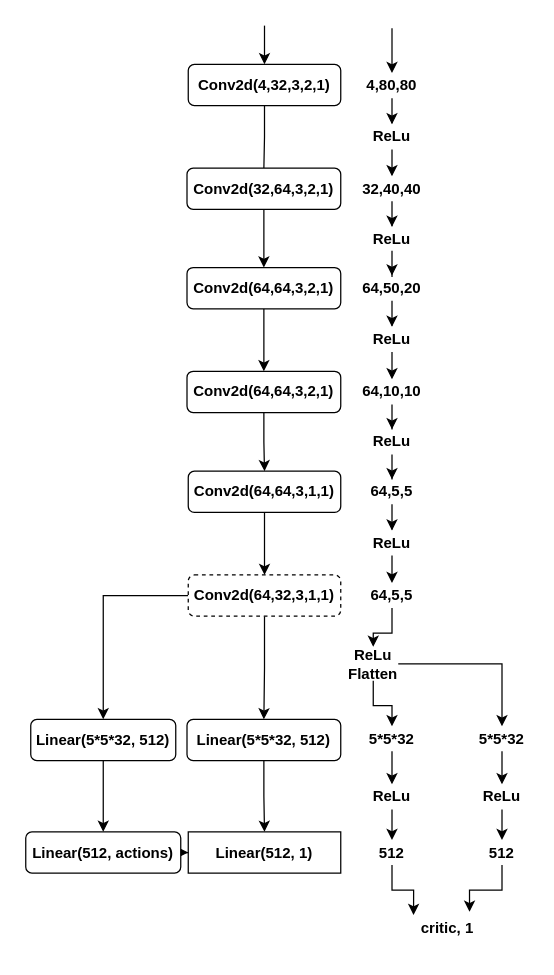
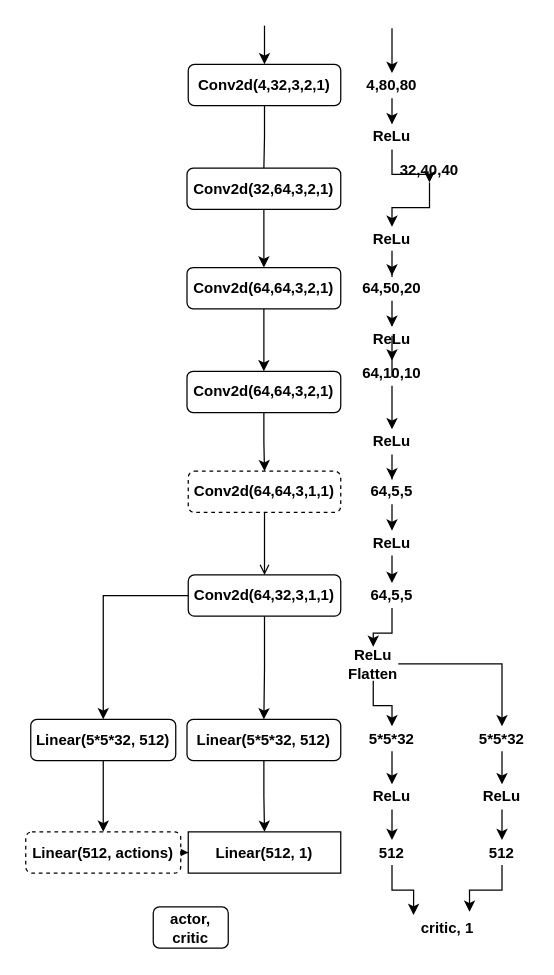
node "32,40,40": moved (392, 189) -> (429, 170)
node "64,10,10": moved (392, 392) -> (392, 373)
node "Conv2d(64,64,3,1,1)": style solid -> dashed
edge "Conv2d(64,64,3,1,1)" -> "Conv2d(64,32,3,1,1)": arrowhead classic -> open
node "Conv2d(64,32,3,1,1)": style dashed -> solid
node "Linear(512, actions)": style solid -> dashed
node "actor, critic": added
